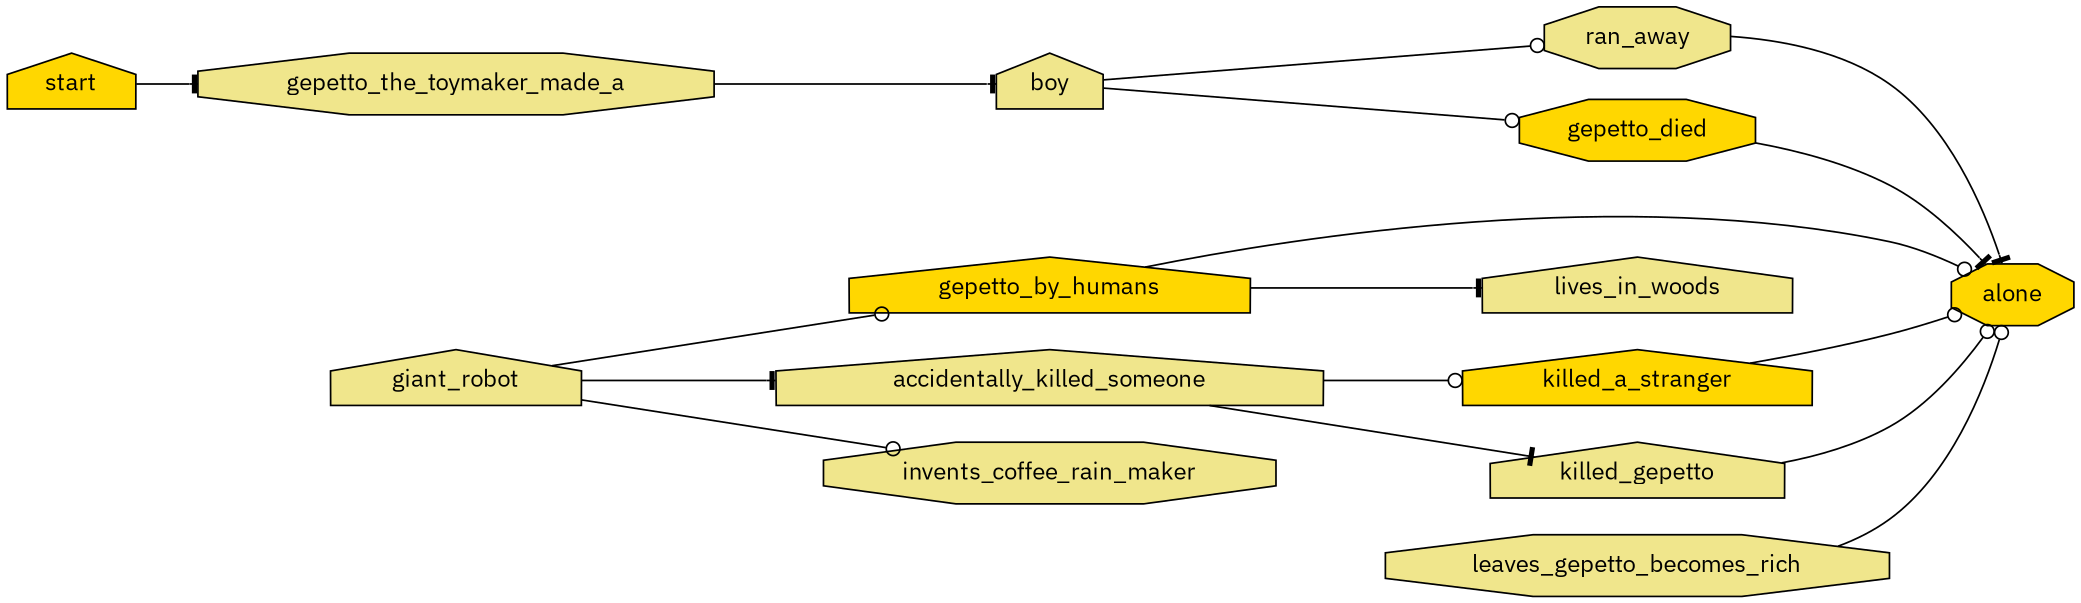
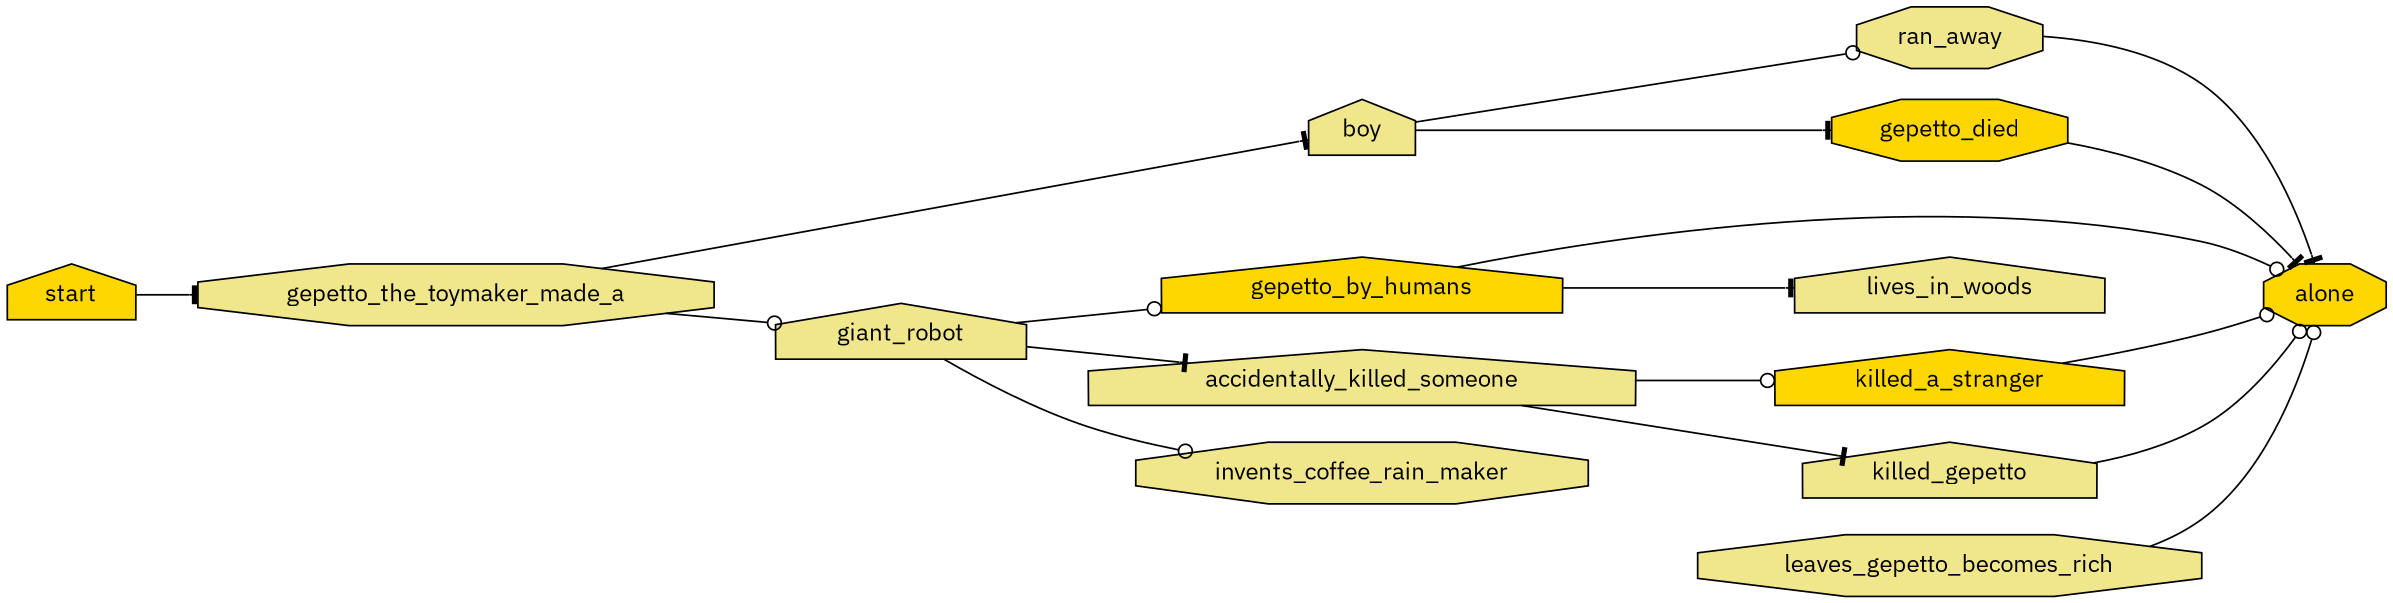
edge "boy" -> "gepetto_died": arrowhead odot -> tee
edge "gepetto_the_toymaker_made_a" -> "giant_robot": added
